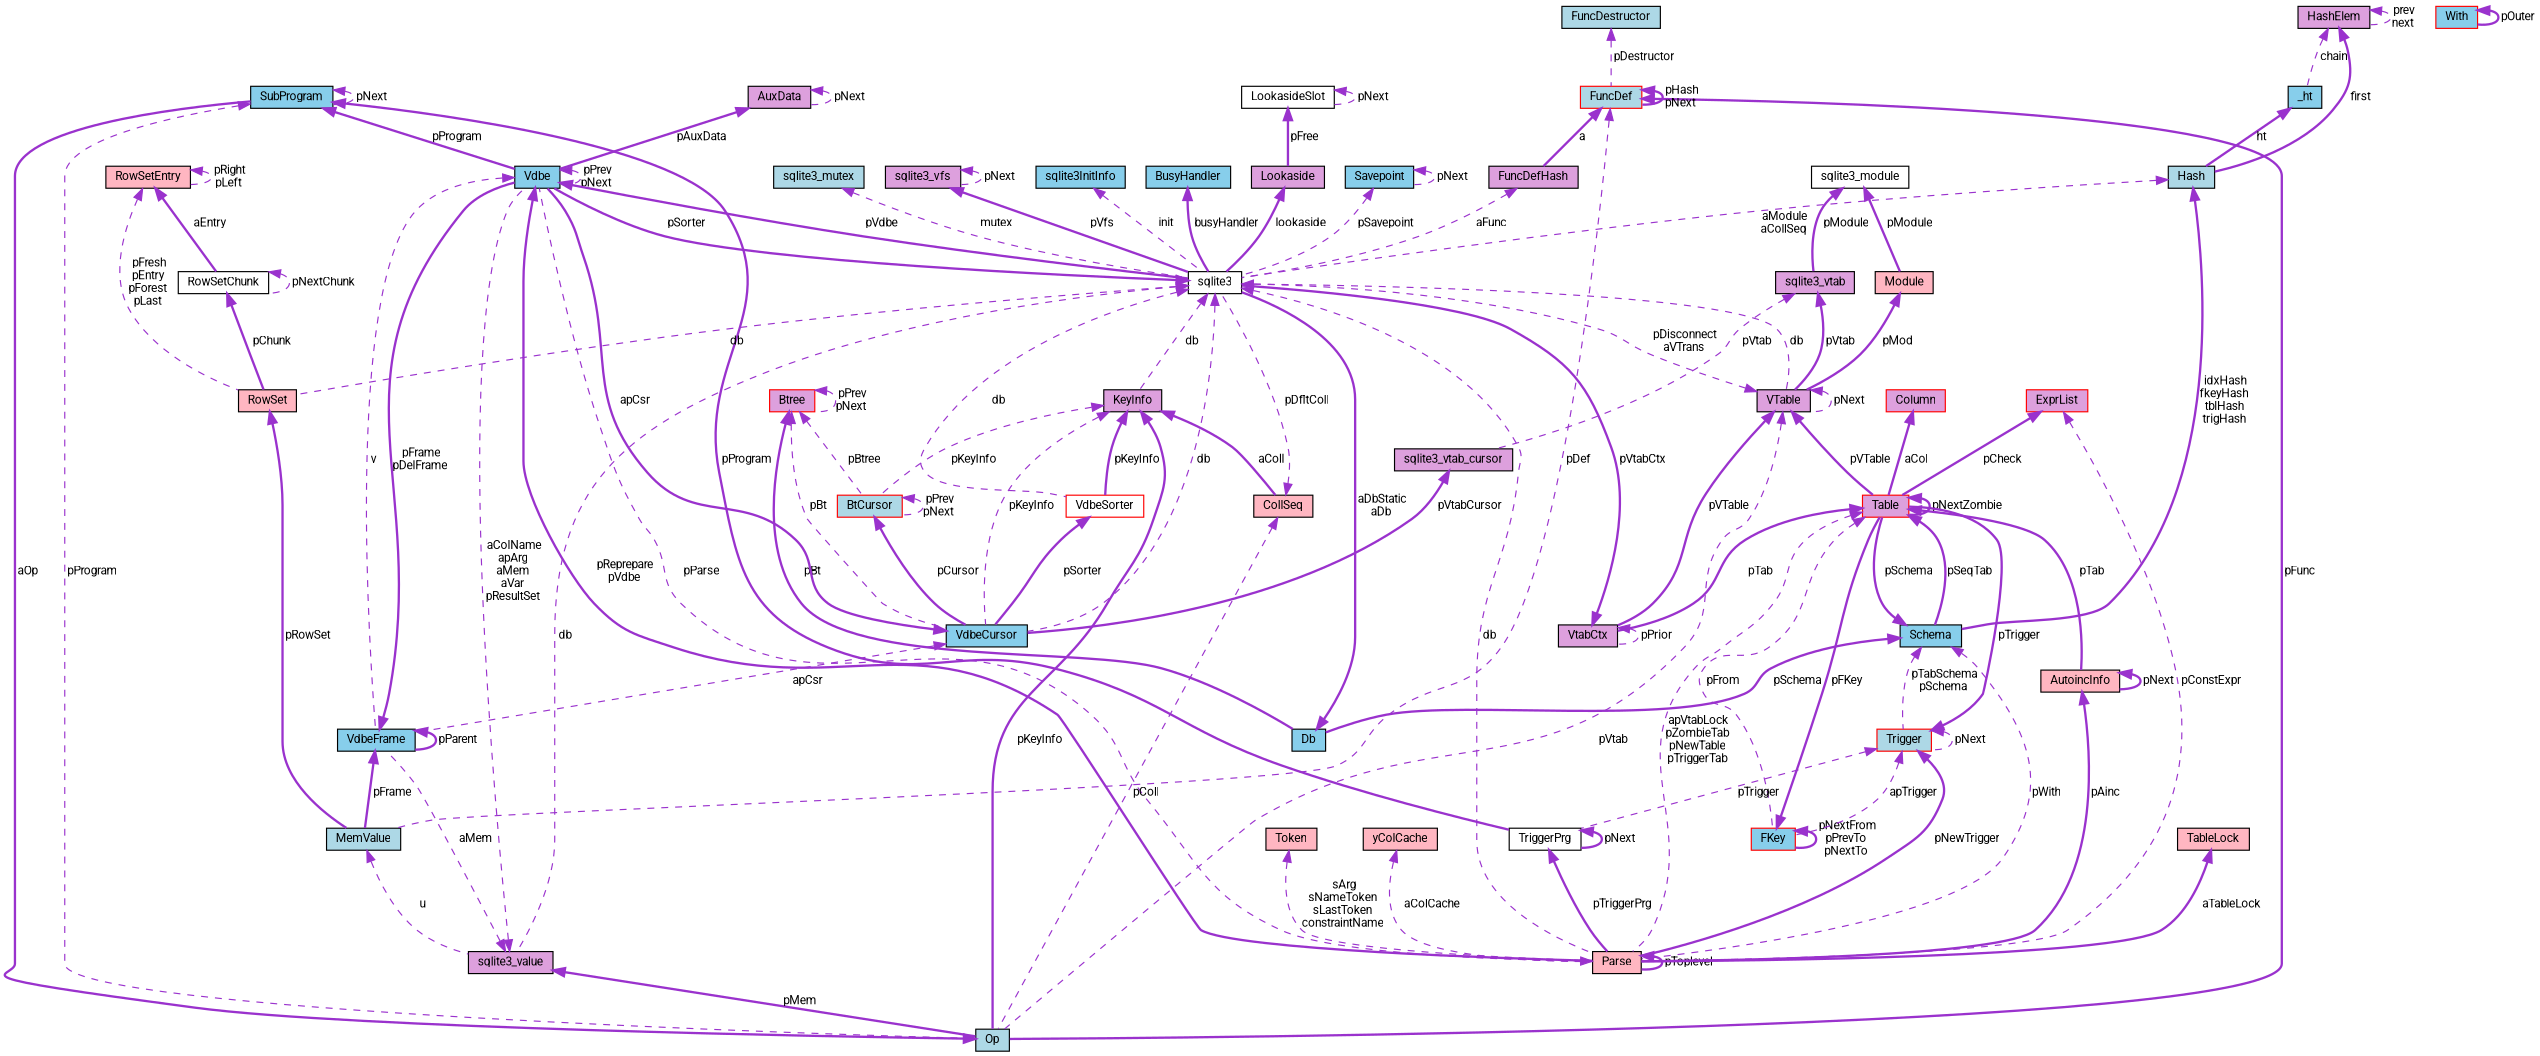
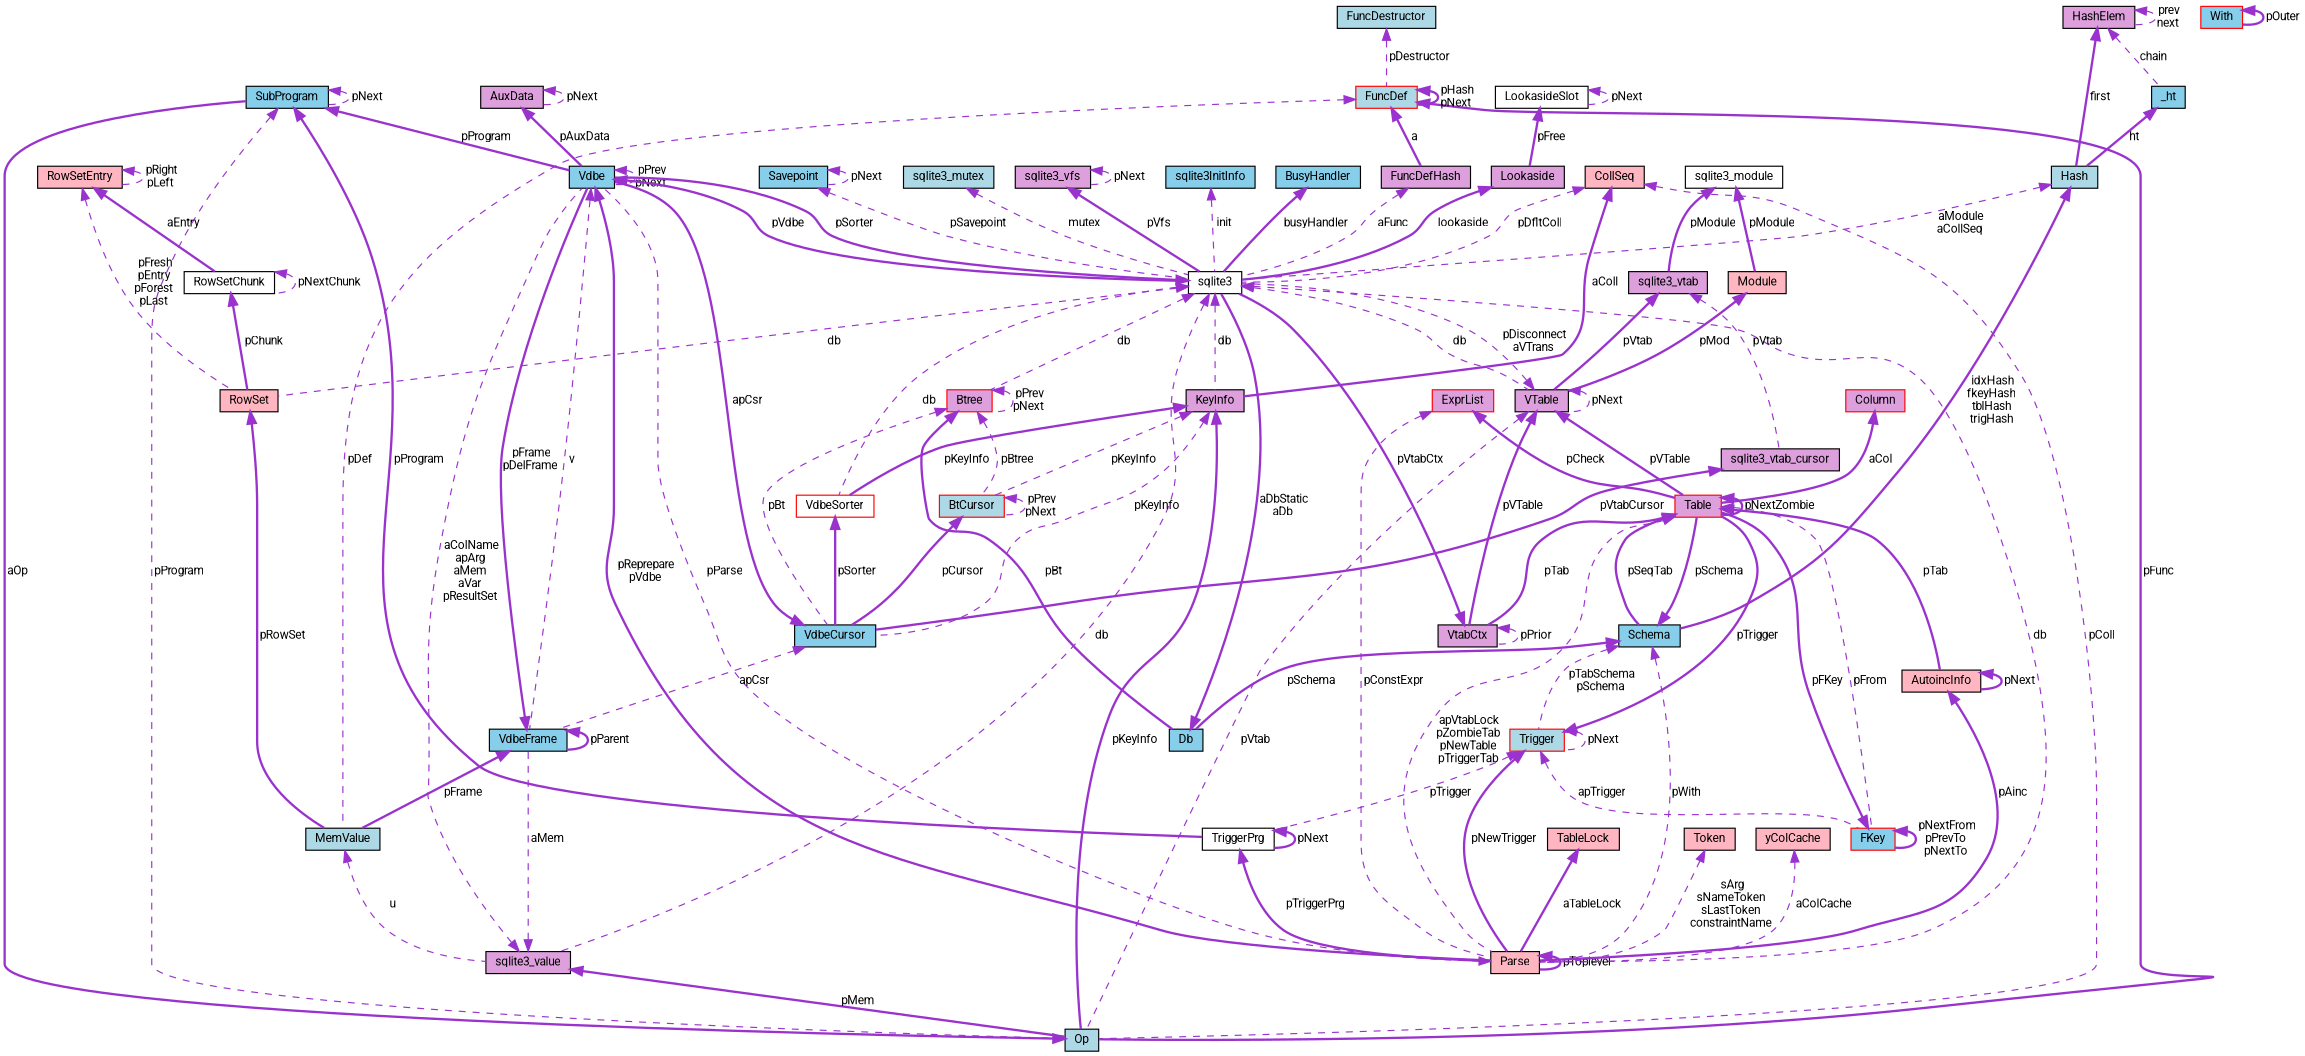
edge "CollSeq" -> "KeyInfo": reversed
edge "VdbeCursor" -> "sqlite3": now "Btree" -> "sqlite3"
